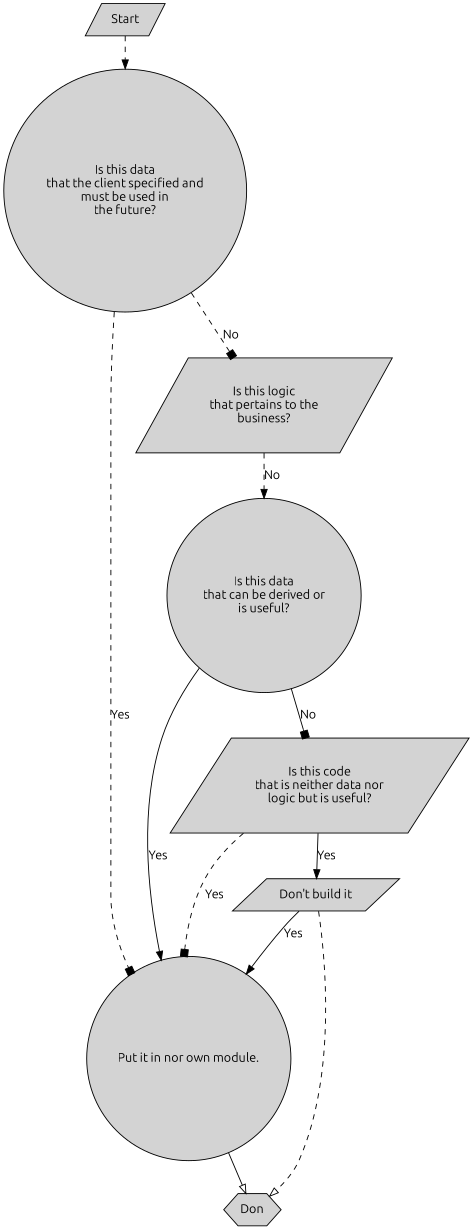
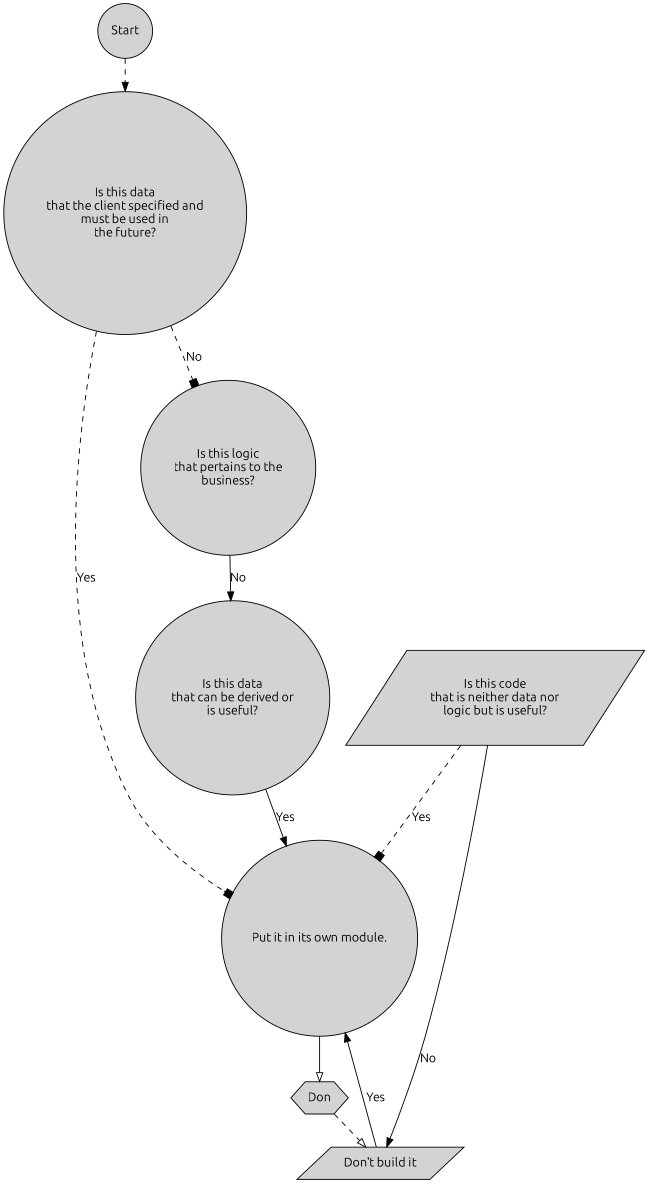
node "Start": shape parallelogram -> circle
node "Is this logic that pertains to the business?": shape parallelogram -> circle
edge "Is this logic that pertains to the business?" -> "Is this data that can be derived or is useful?": style dashed -> solid
edge "Is this data that can be derived or is useful?" -> "Is this code that is neither data nor logic but is useful?": removed, label "No"
edge "Is this code that is neither data nor logic but is useful?" -> "Don't build it": label "Yes" -> "No"
edge "Don't build it" -> "Don": reversed
node "Put it in nor own module.": label "Put it in nor own module." -> "Put it in its own module."
